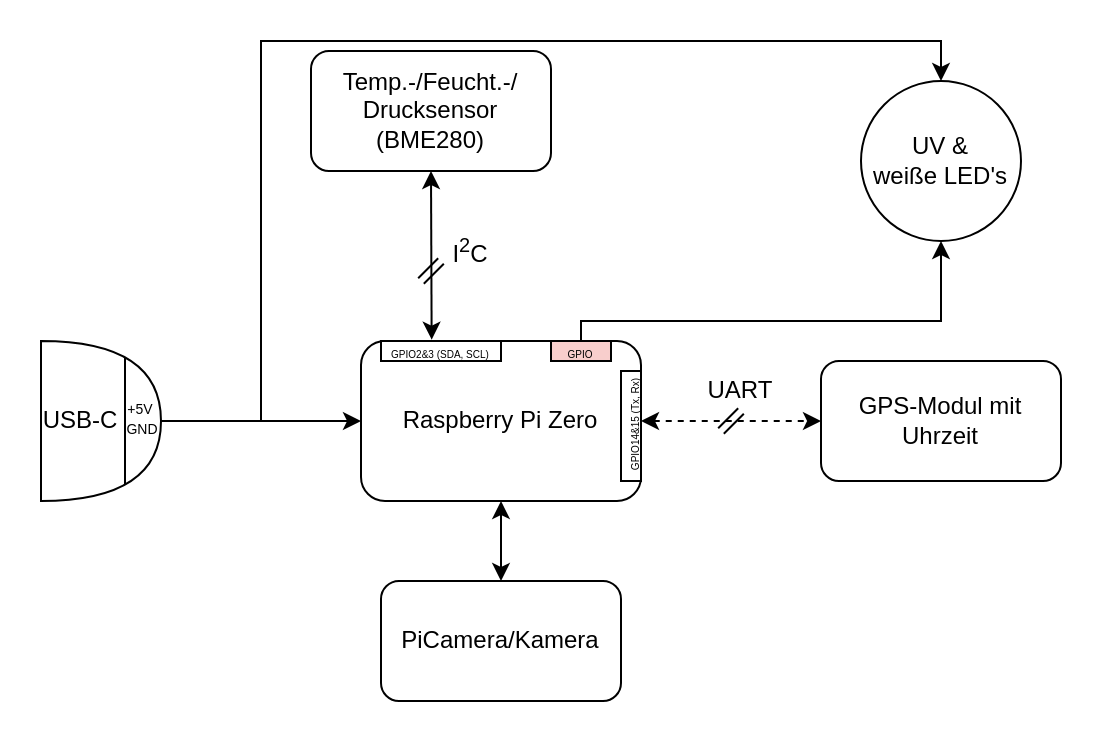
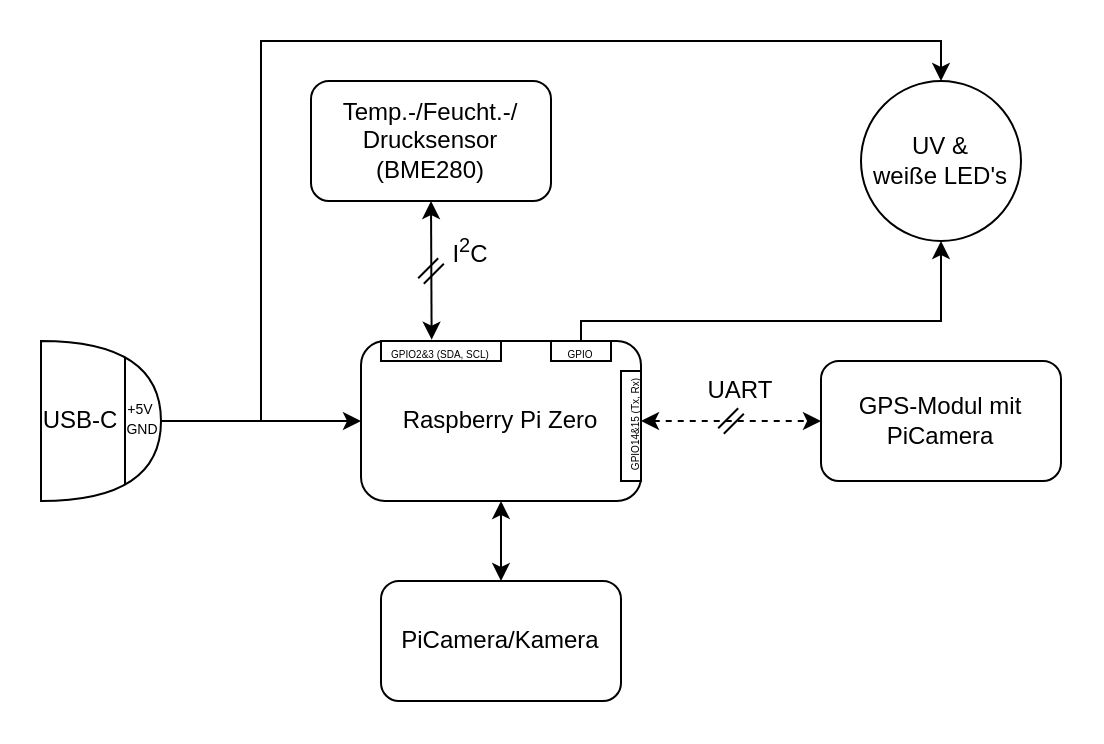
node "Temp.-/Feucht.-/ Drucksensor (BME280)": moved (431, 111) -> (431, 141)
node "GPIO": fillcolor #f8cecc -> #ffffff
node "GPS-Modul mit Uhrzeit": label "GPS-Modul mit Uhrzeit" -> "GPS-Modul mit PiCamera"
